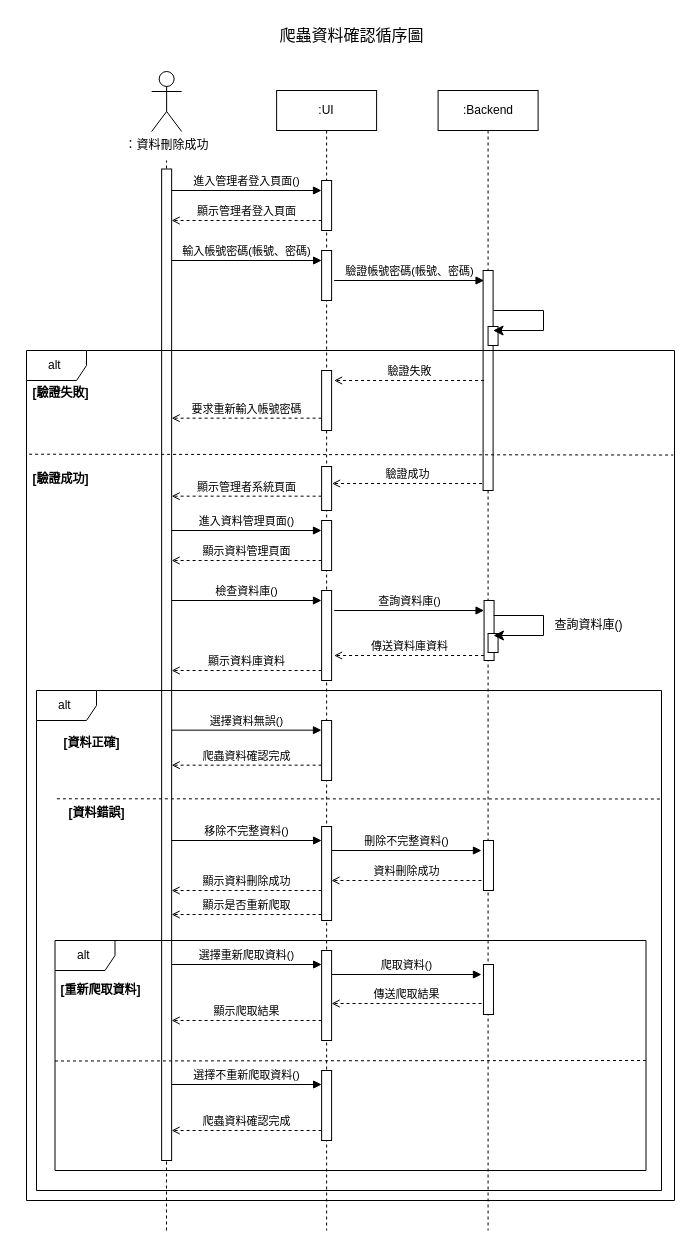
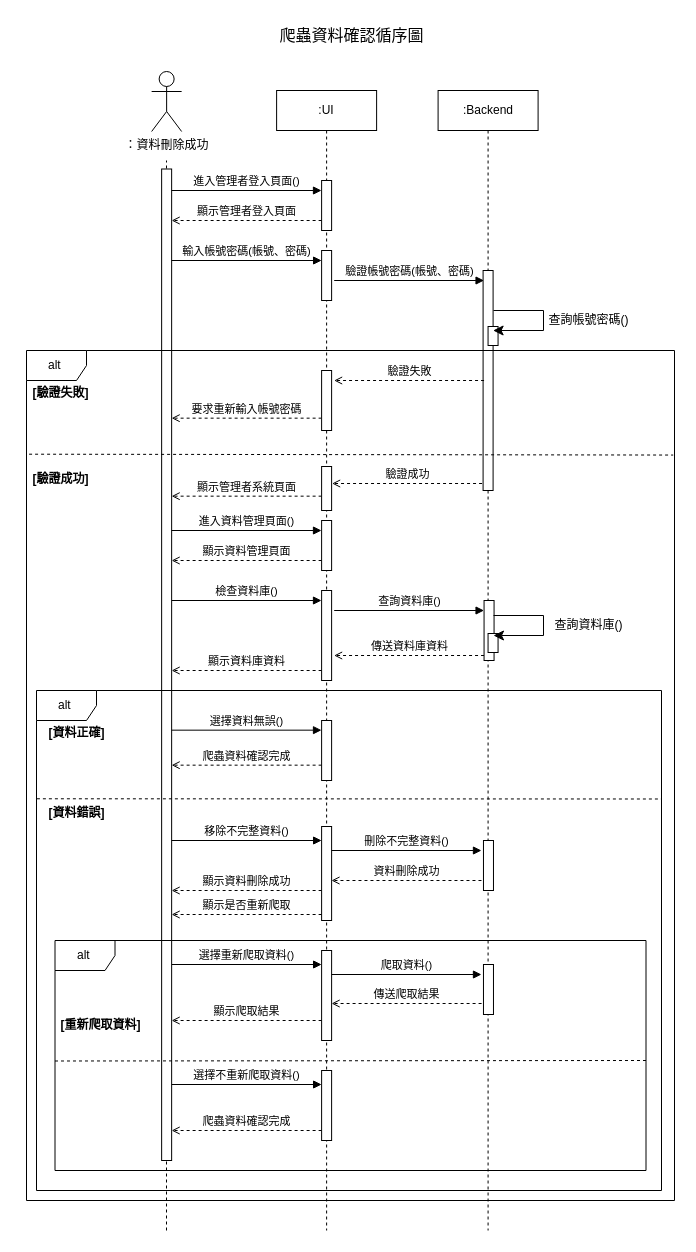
node "查詢帳號密碼()": added
node "[資料正確]": moved (92, 744) -> (77, 734)
node "[資料錯誤]": moved (97, 814) -> (77, 814)
node "[重新爬取資料]": moved (100, 991) -> (100, 1026)
